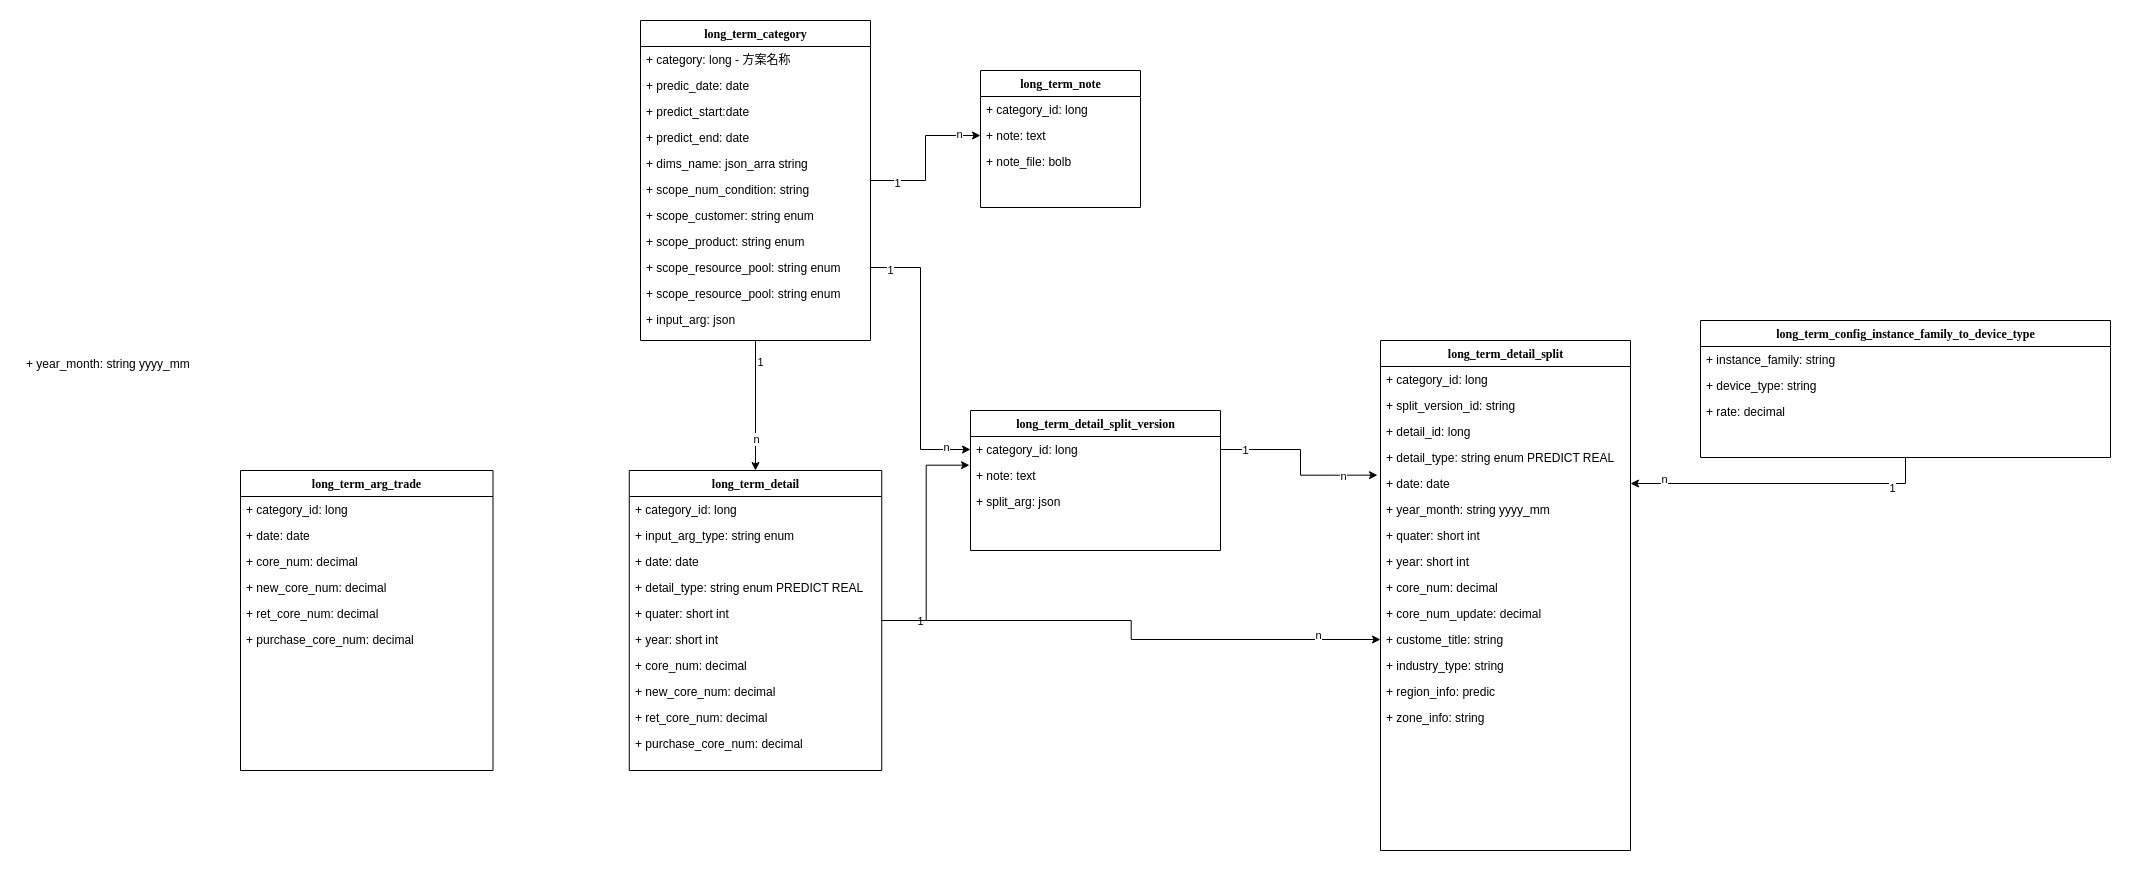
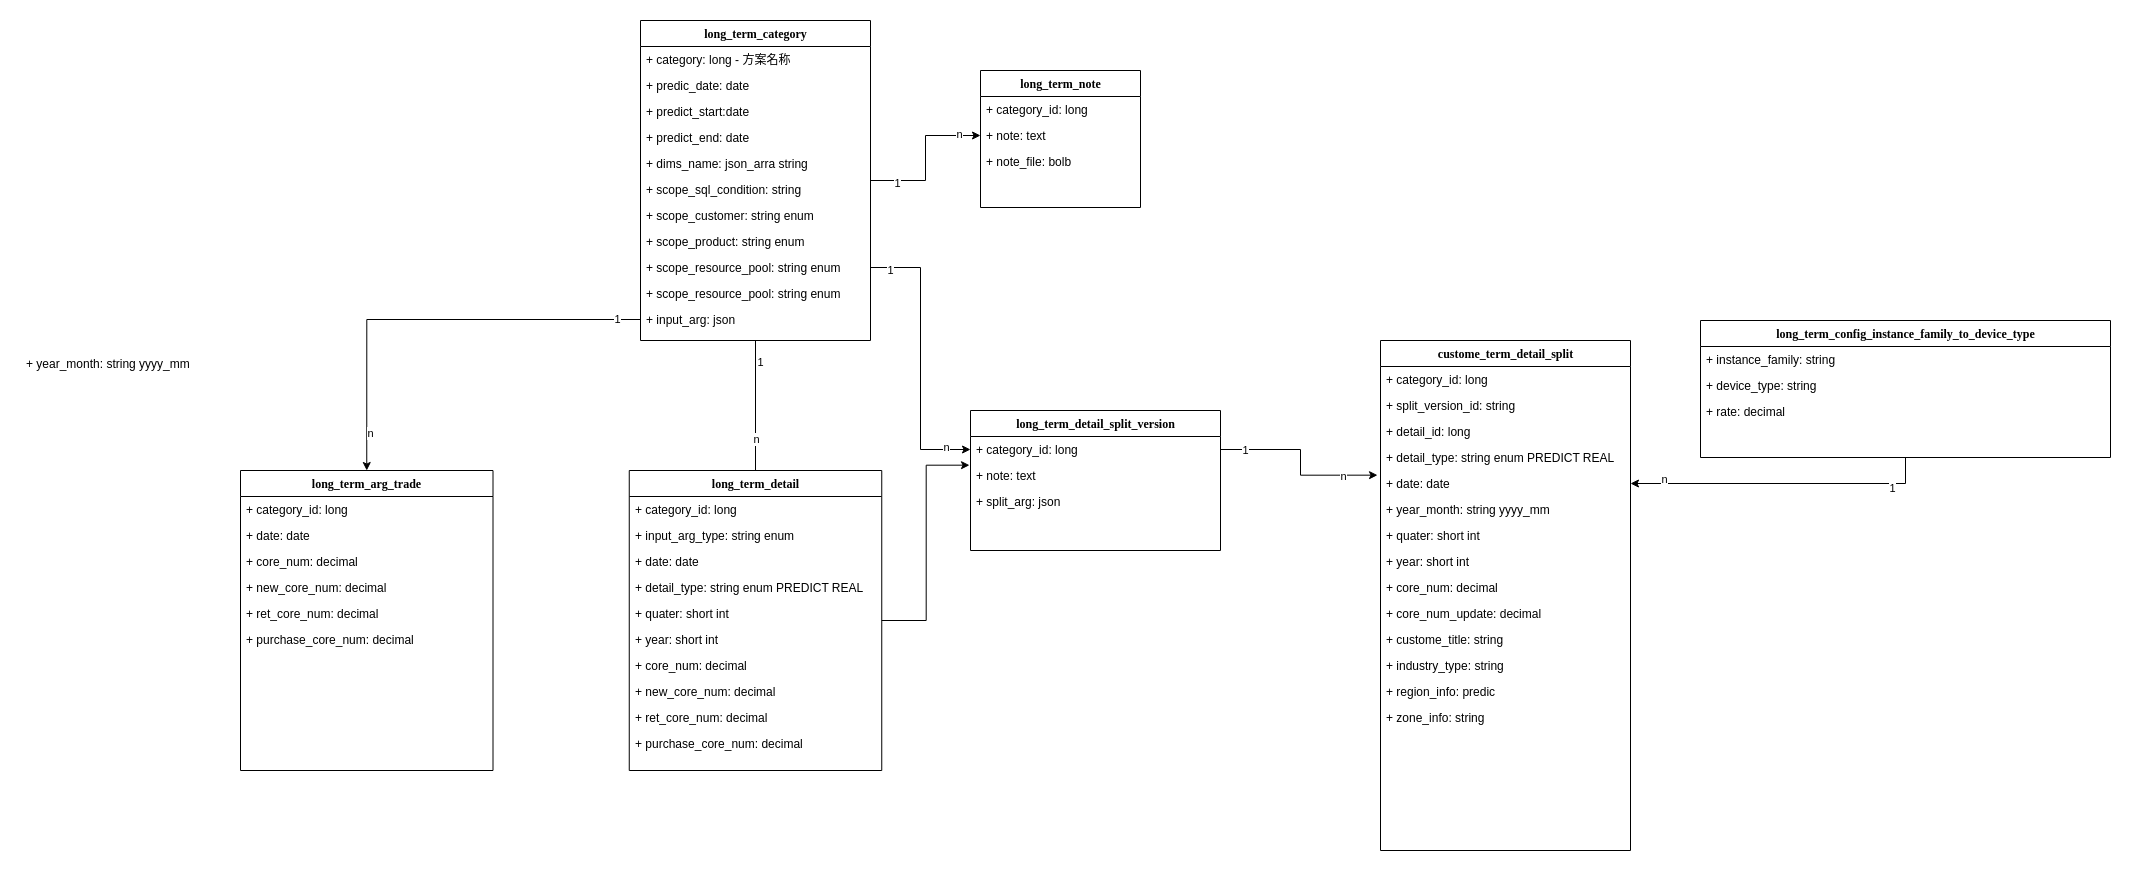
node "+ scope_num_condition: string": label "+ scope_num_condition: string" -> "+ scope_sql_condition: string"
edge "+ input_arg: json" -> "long_term_arg_trade": added, labels "1", "n"
node "long_term_detail_split": label "long_term_detail_split" -> "custome_term_detail_split"
edge "long_term_category" -> "long_term_detail": arrowhead classic -> none
edge "long_term_detail" -> "+ custome_title: string": removed, labels "1", "n"
